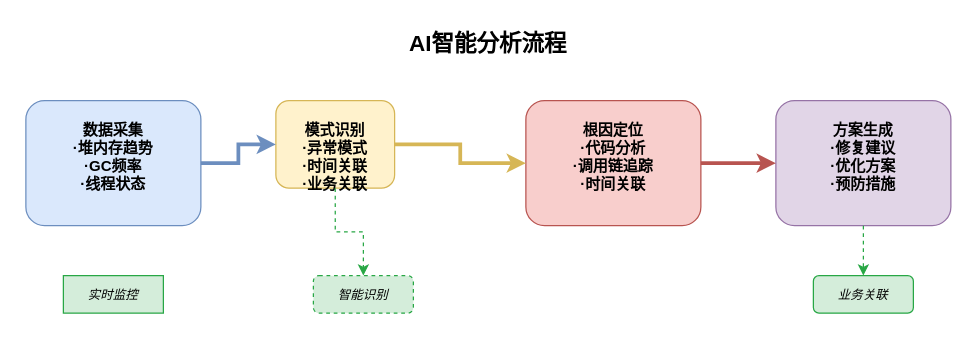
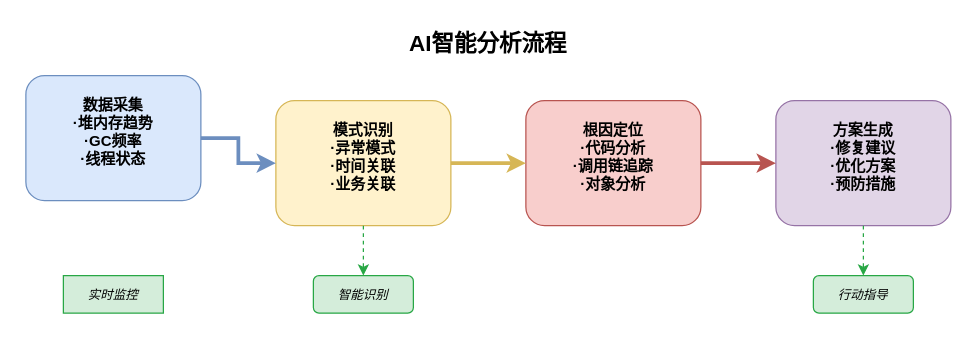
node "模式识别 ·异常模式 ·时间关联 ·业务关联": size 119x88 -> 175x125
node "根因定位 ·代码分析 ·调用链追踪 ·时间关联": label "根因定位 ·代码分析 ·调用链追踪 ·时间关联" -> "根因定位 ·代码分析 ·调用链追踪 ·对象分析"
node "数据采集 ·堆内存趋势 ·GC频率 ·线程状态": moved (113, 163) -> (113, 138)
node "智能识别": style dashed -> solid
node "业务关联": label "业务关联" -> "行动指导"
